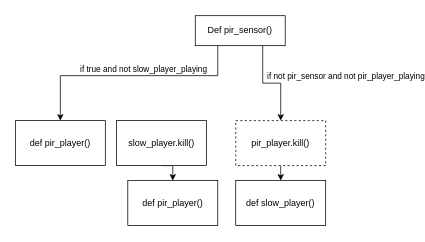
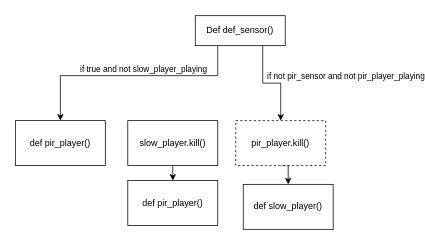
node "Def pir_sensor()": label "Def pir_sensor()" -> "Def def_sensor()"
node "slow_player.kill()": moved (162, 143) -> (173, 143)
node "def slow_player()": moved (281, 203) -> (288, 207)
